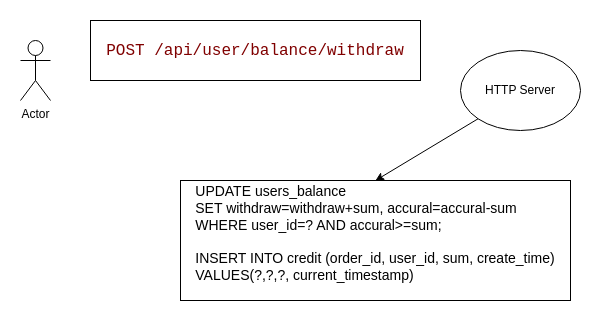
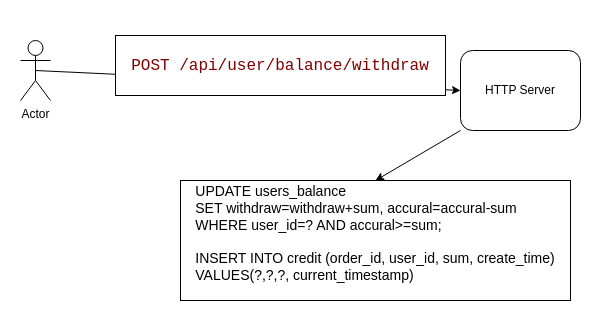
node "POST /api/user/balance/withdraw": moved (256, 51) -> (281, 66)
edge "Actor" -> "HTTP Server": added
node "HTTP Server": shape ellipse -> rounded rectangle
